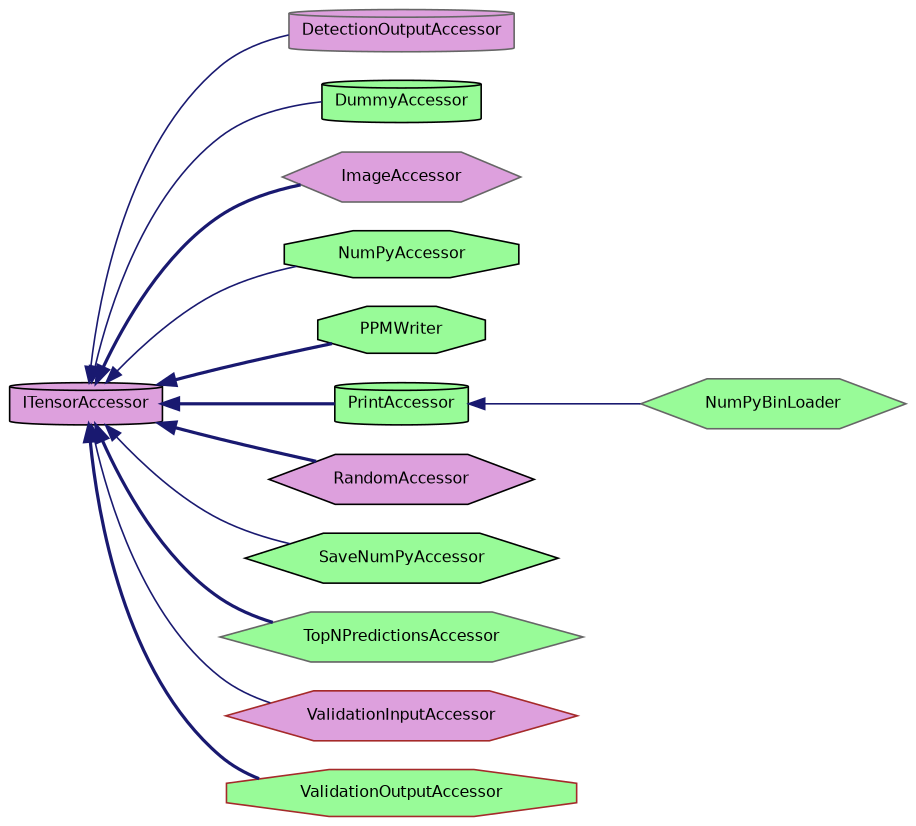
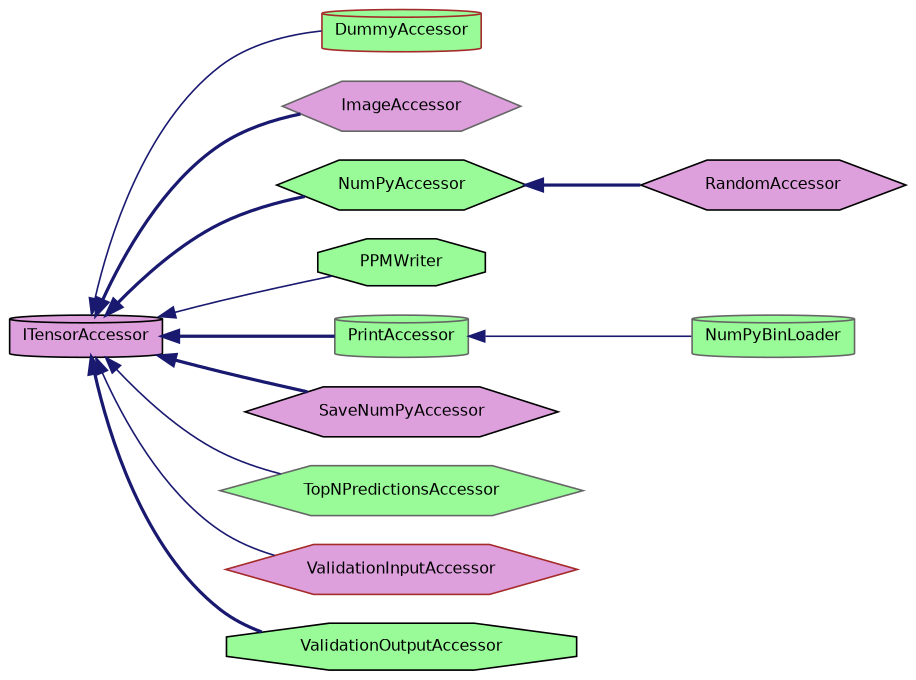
node "DetectionOutputAccessor": removed
node "DummyAccessor": color black -> brown
node "NumPyAccessor": shape octagon -> hexagon
edge "NumPyAccessor" -> "ITensorAccessor": style solid -> bold
edge "PPMWriter" -> "ITensorAccessor": style bold -> solid
node "PrintAccessor": color black -> gray40
node "NumPyBinLoader": shape hexagon -> cylinder
edge "RandomAccessor" -> "ITensorAccessor": now "RandomAccessor" -> "NumPyAccessor"
edge "SaveNumPyAccessor" -> "ITensorAccessor": style solid -> bold
edge "TopNPredictionsAccessor" -> "ITensorAccessor": style bold -> solid
node "SaveNumPyAccessor": fillcolor palegreen -> plum
node "ValidationOutputAccessor": color brown -> black
